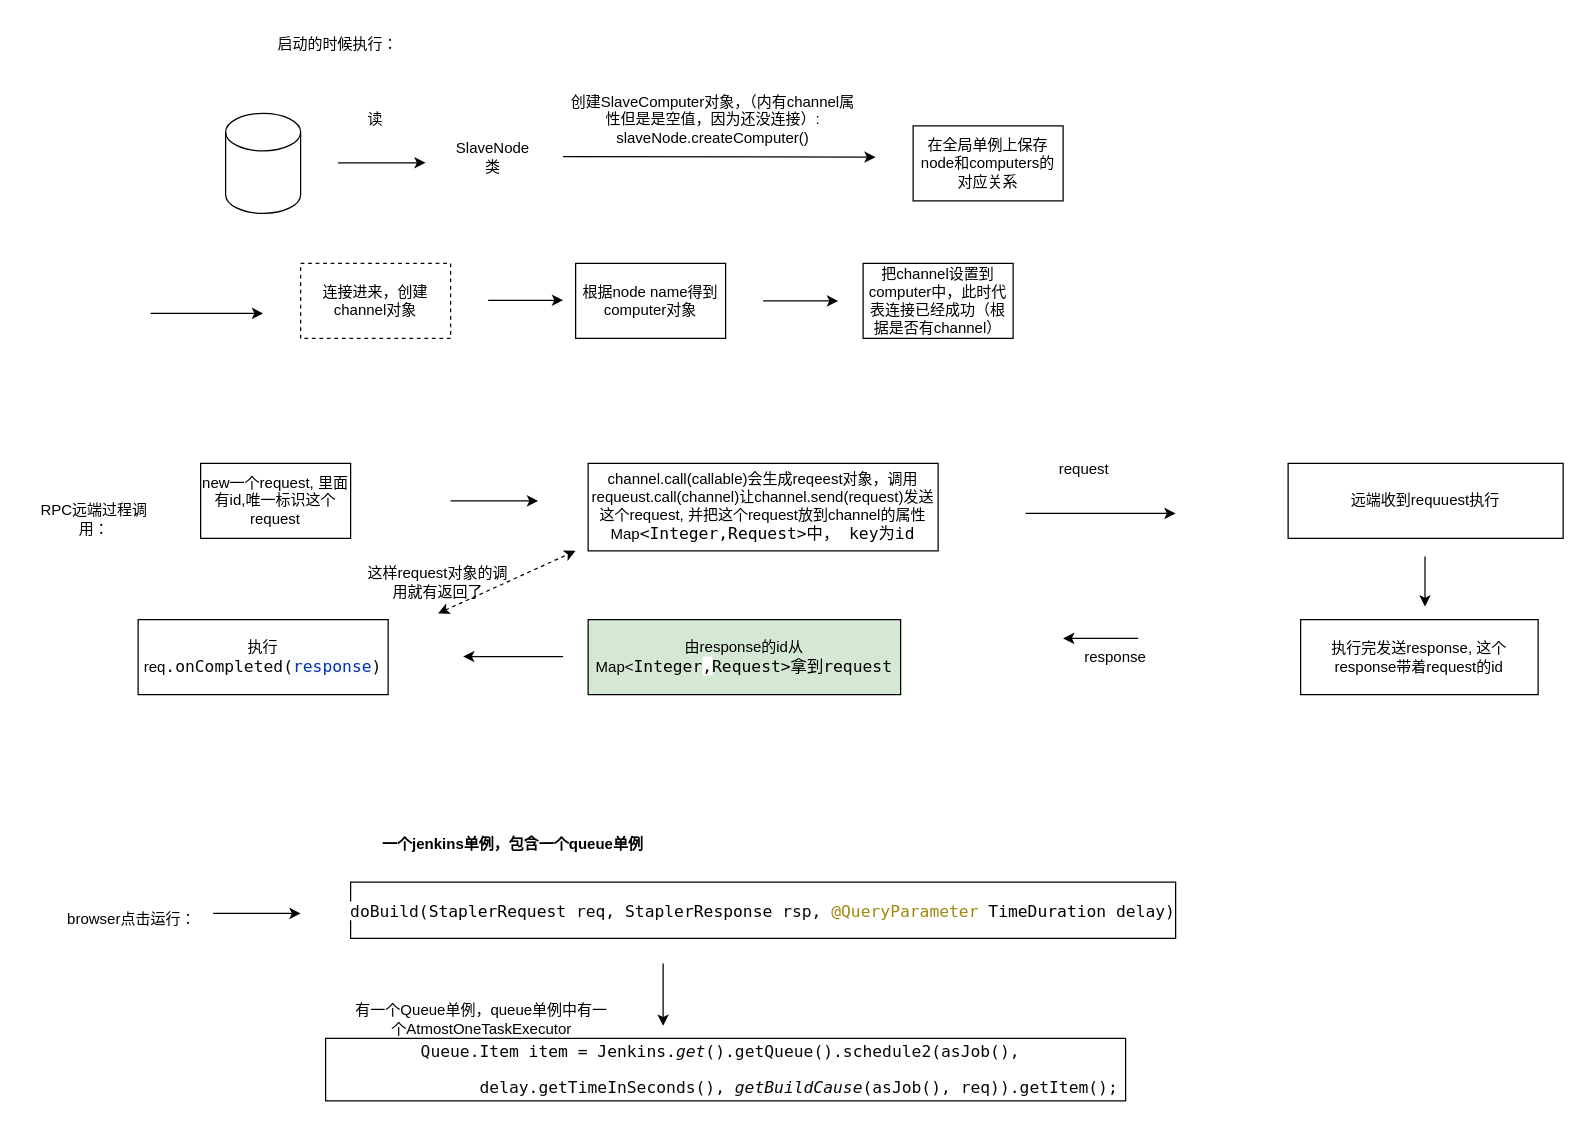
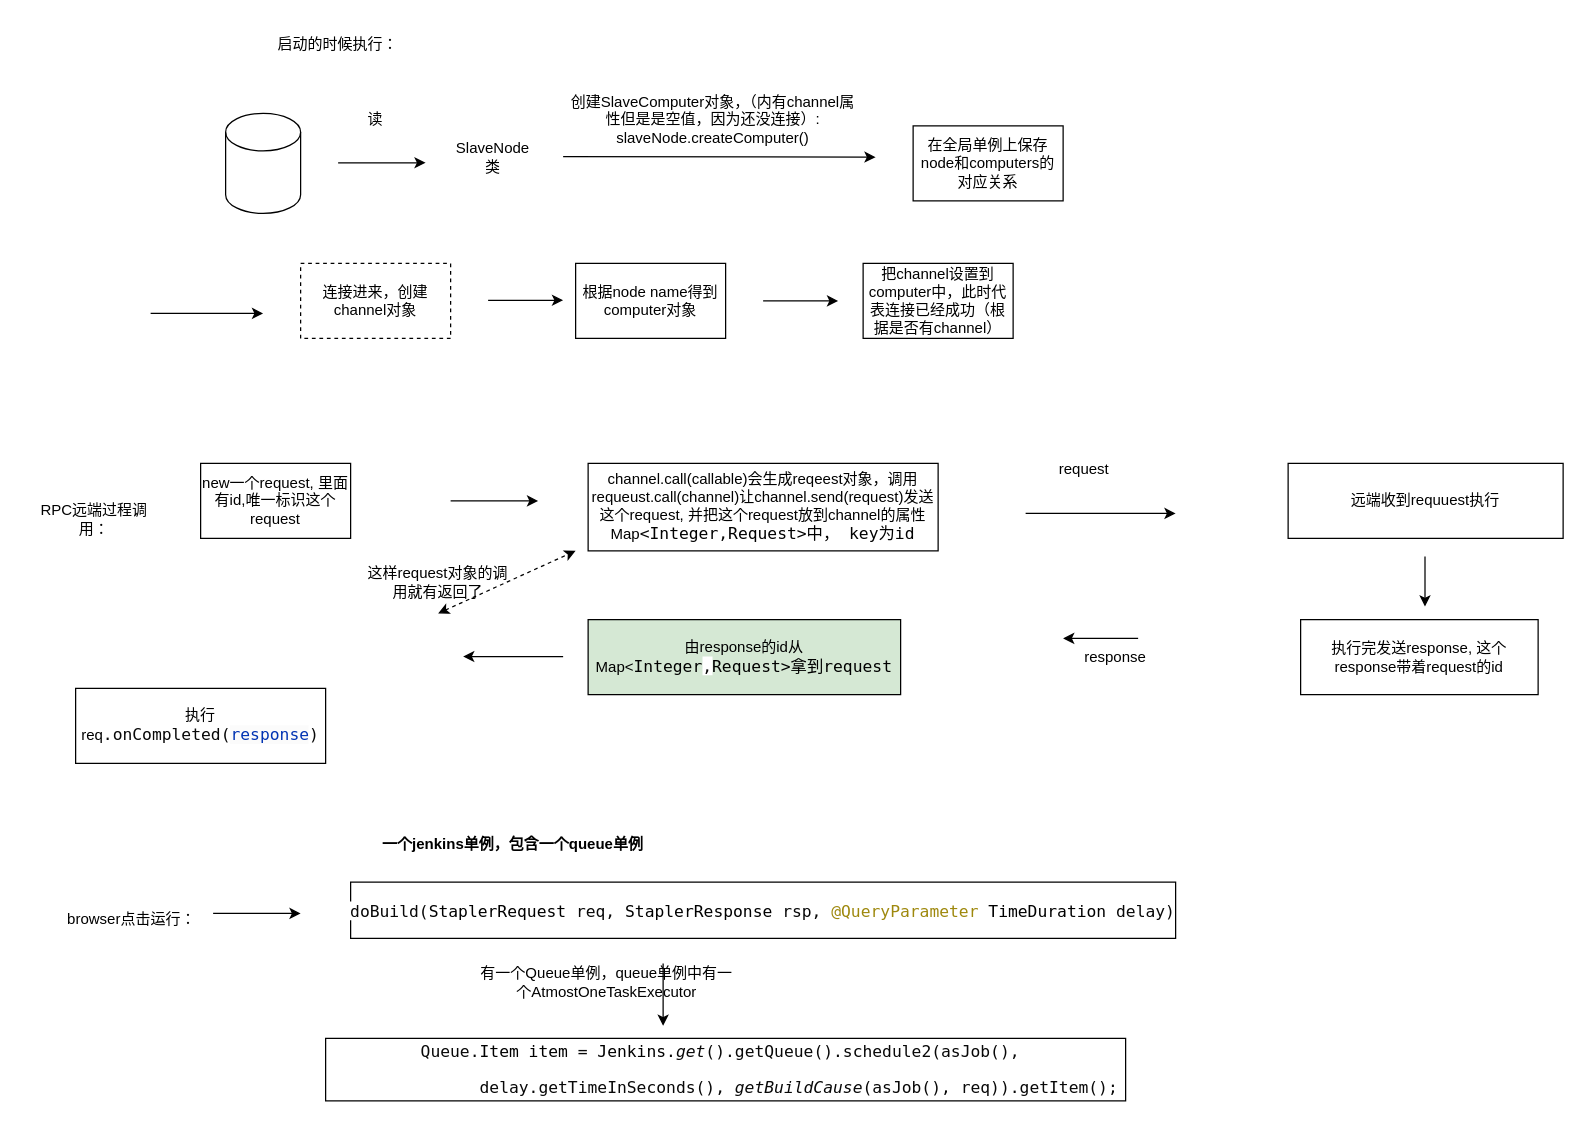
node "执行req.onCompleted(response)": moved (263, 657) -> (201, 726)
node "有一个Queue单例，queue单例中有一个AtmostOneTaskExecutor": moved (482, 1019) -> (607, 982)
